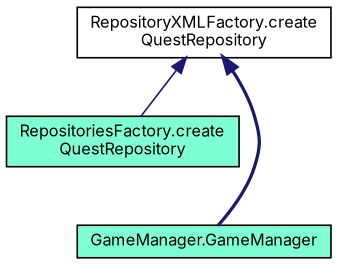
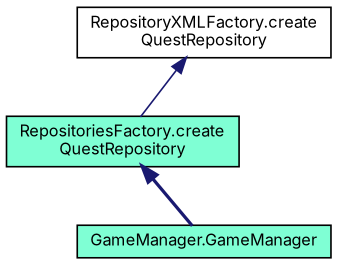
edge "GameManager.GameManager" -> "RepositoryXMLFactory.create QuestRepository": now "GameManager.GameManager" -> "RepositoriesFactory.create QuestRepository"
